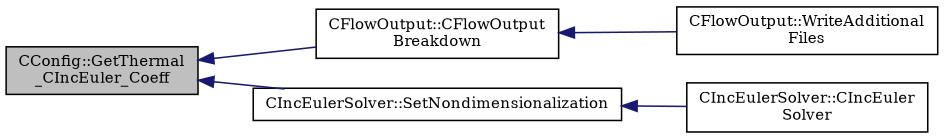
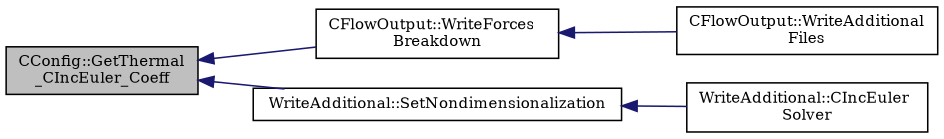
node "CFlowOutput::CFlowOutput Breakdown": label "CFlowOutput::CFlowOutput Breakdown" -> "CFlowOutput::WriteForces Breakdown"
node "CIncEulerSolver::SetNondimensionalization": label "CIncEulerSolver::SetNondimensionalization" -> "WriteAdditional::SetNondimensionalization"
node "CIncEulerSolver::CIncEuler Solver": label "CIncEulerSolver::CIncEuler Solver" -> "WriteAdditional::CIncEuler Solver"
